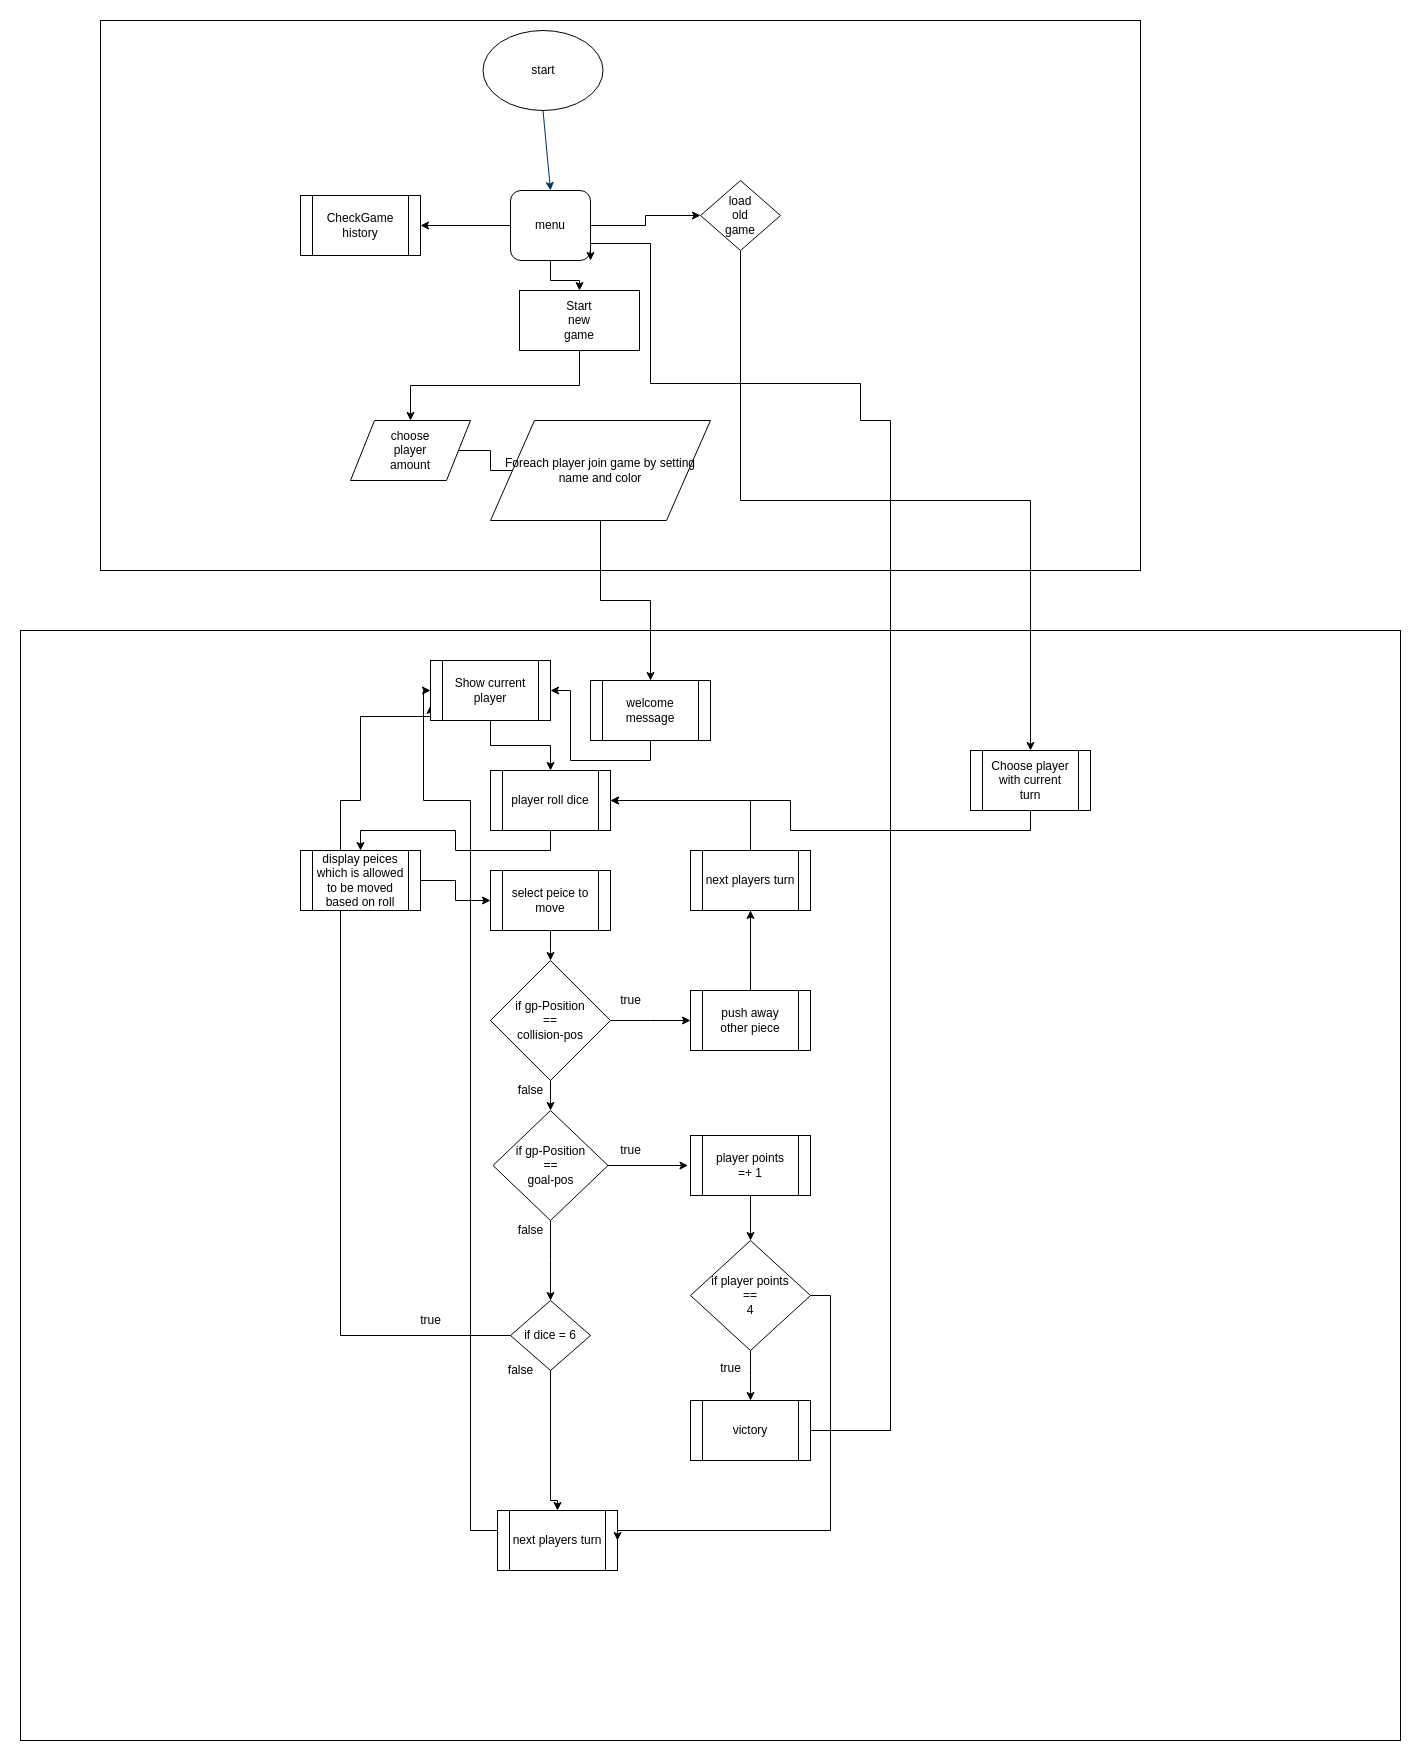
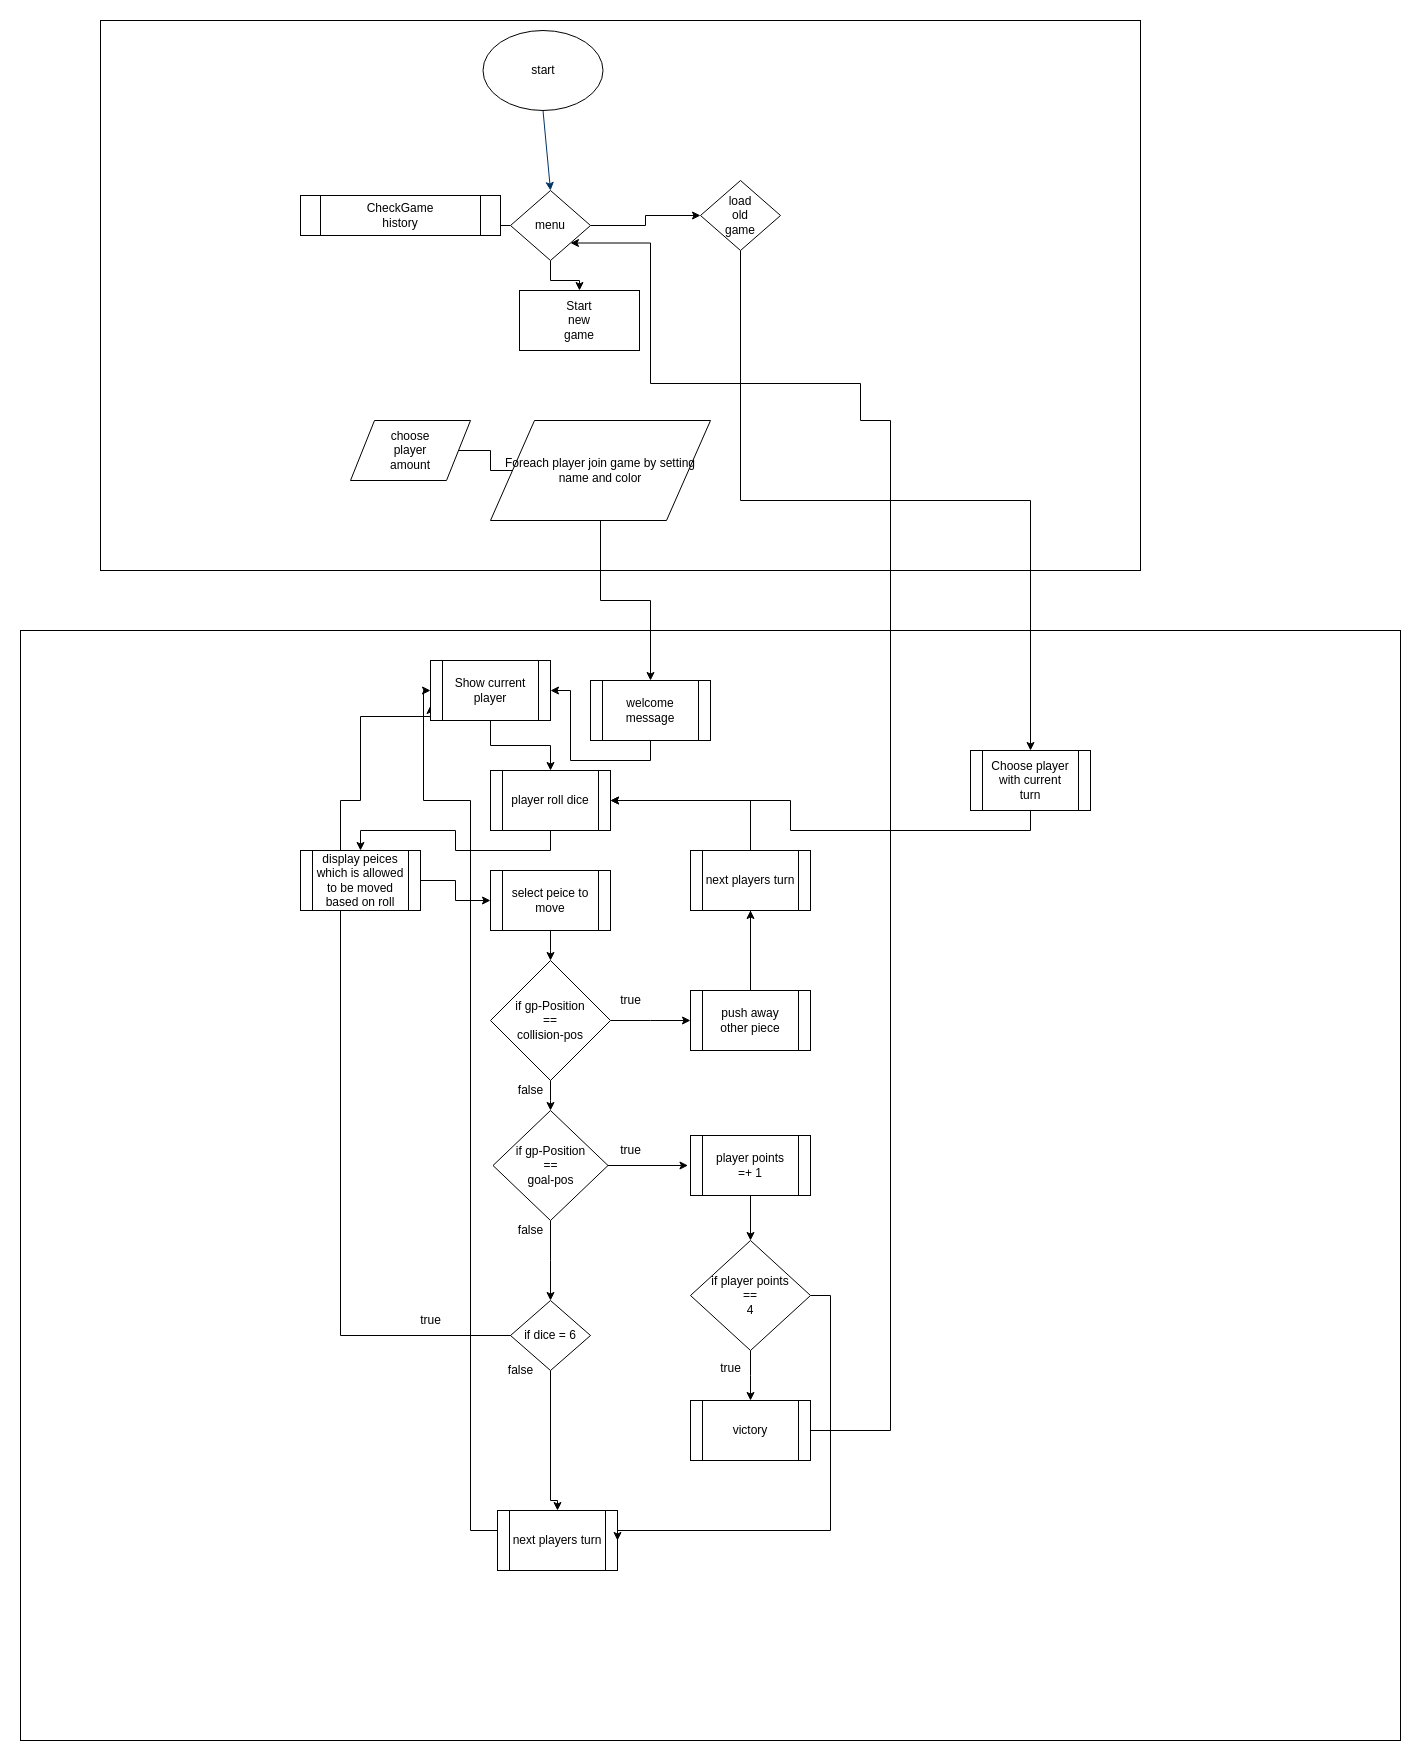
node "CheckGamehistory": size 120x60 -> 200x40
node "menu": shape rounded rectangle -> diamond
edge "Startnewgame" -> "chooseplayeramount": removed
